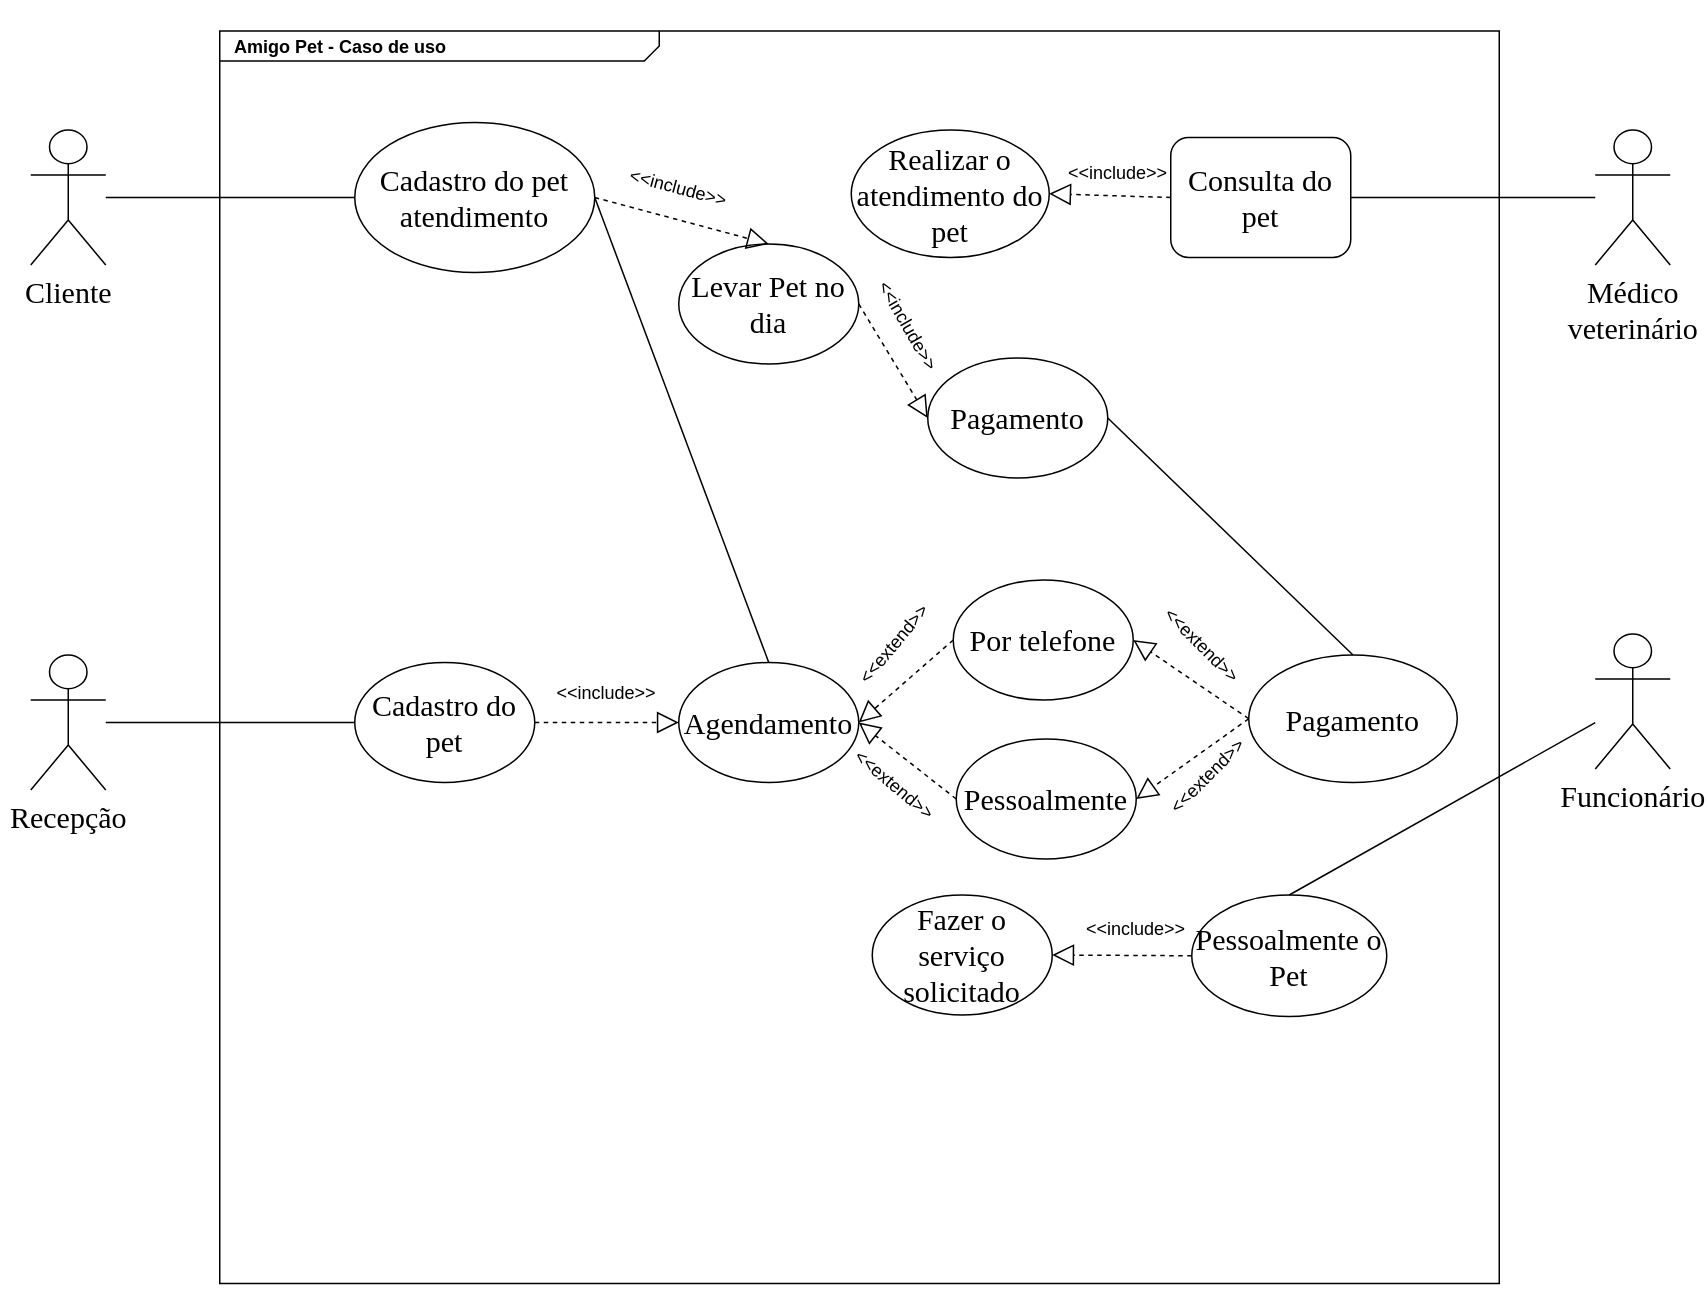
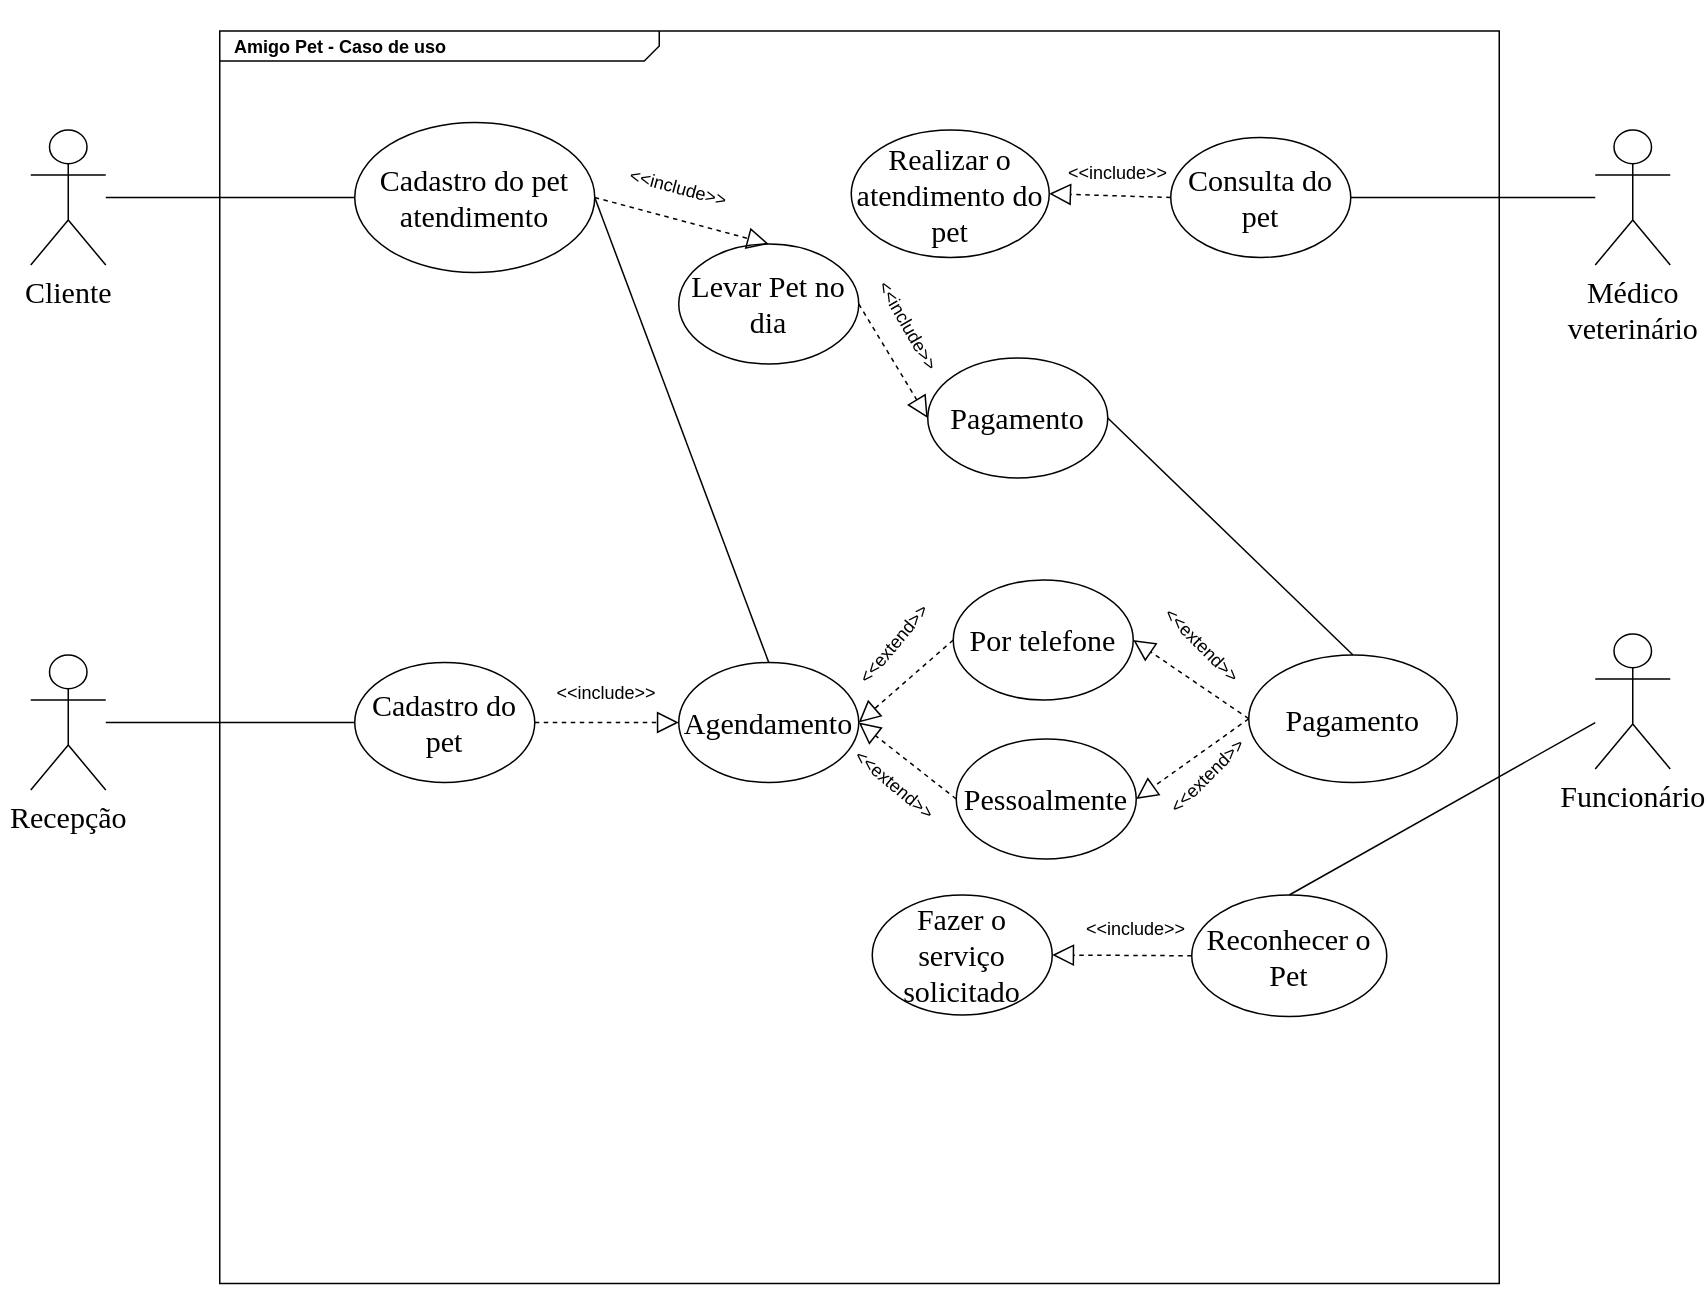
node "Consulta do pet": shape rounded rectangle -> ellipse
node "Pessoalmente o Pet": label "Pessoalmente o Pet" -> "Reconhecer o Pet"
